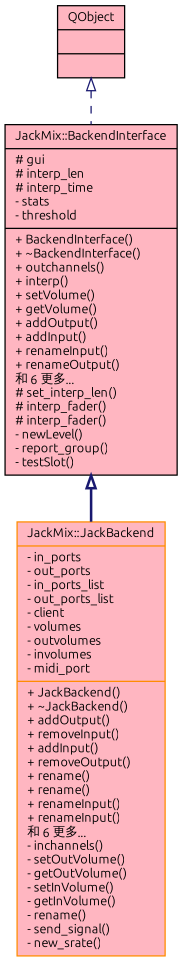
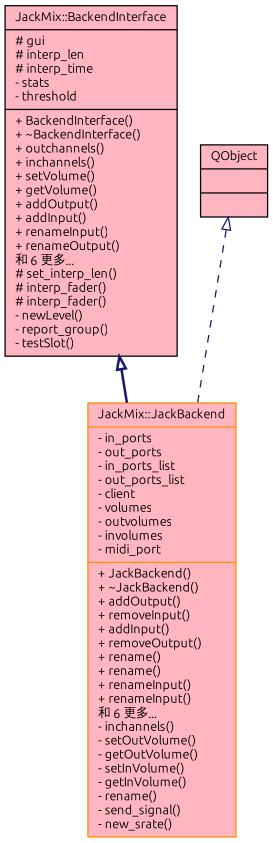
edge "JackMix::BackendInterface" -> "QObject": now "JackMix::JackBackend" -> "QObject"
node "JackMix::BackendInterface": text "+ interp()" -> "+ inchannels()"
